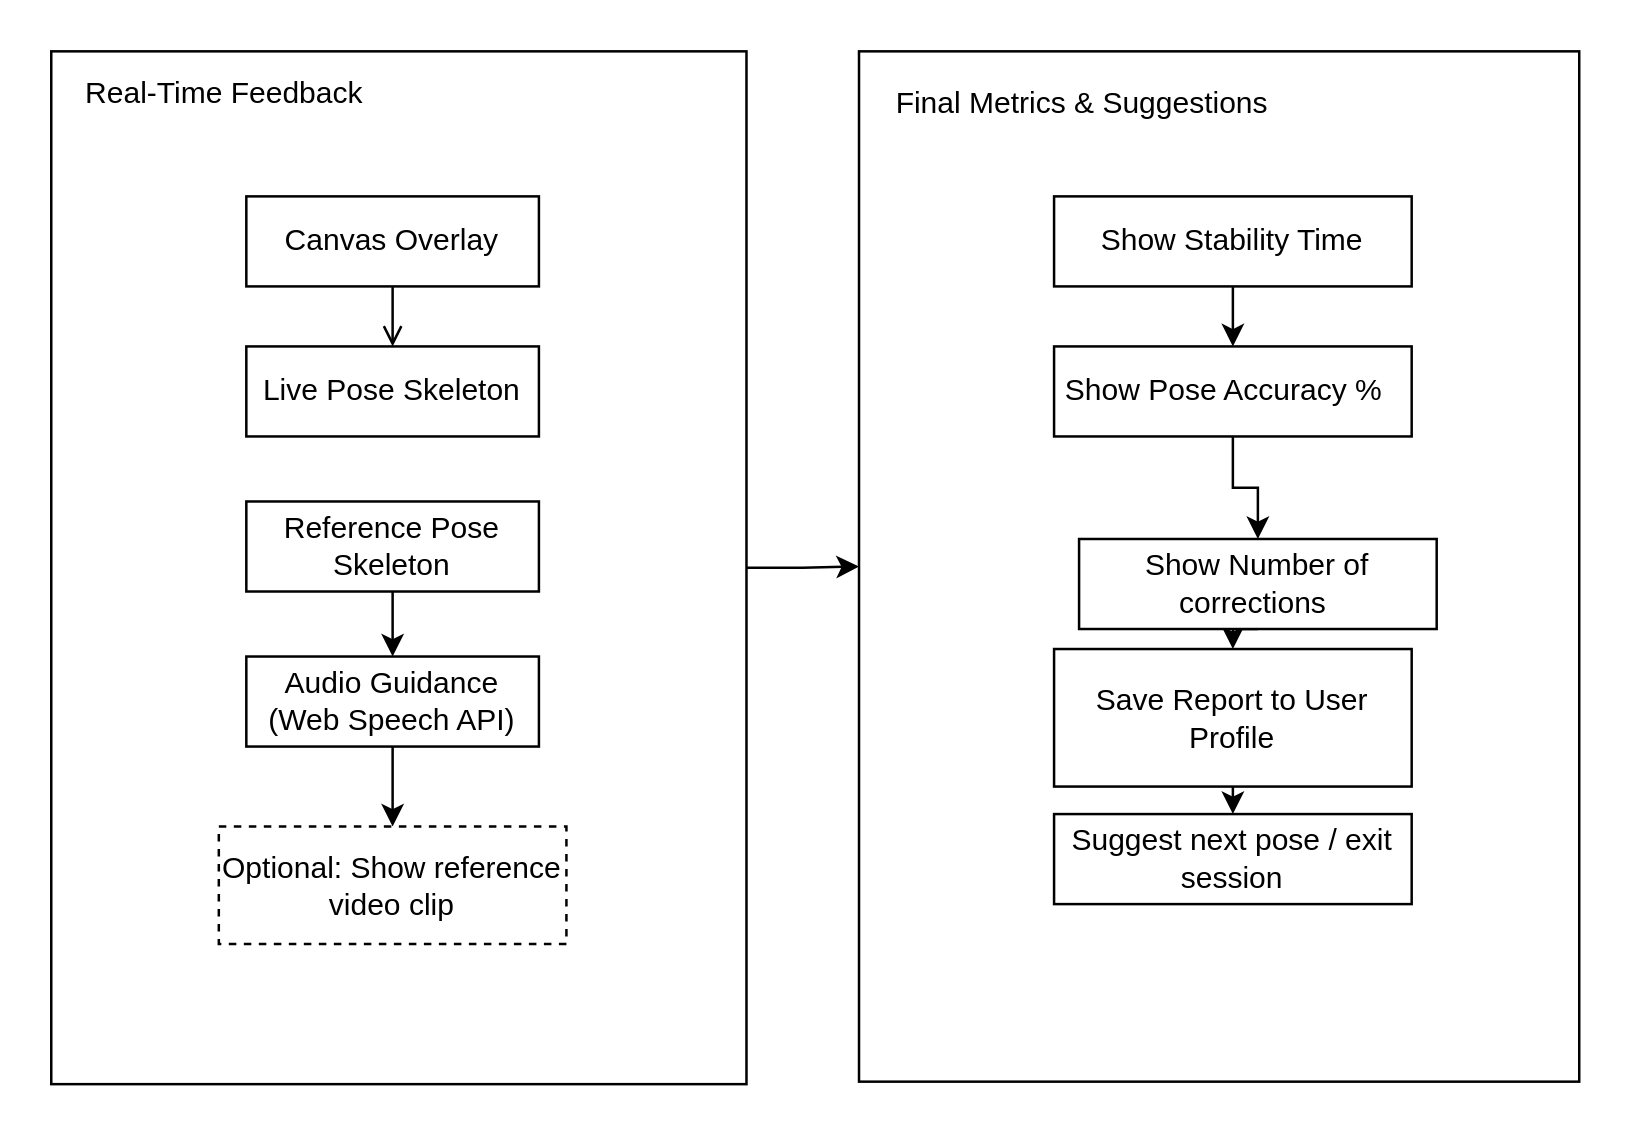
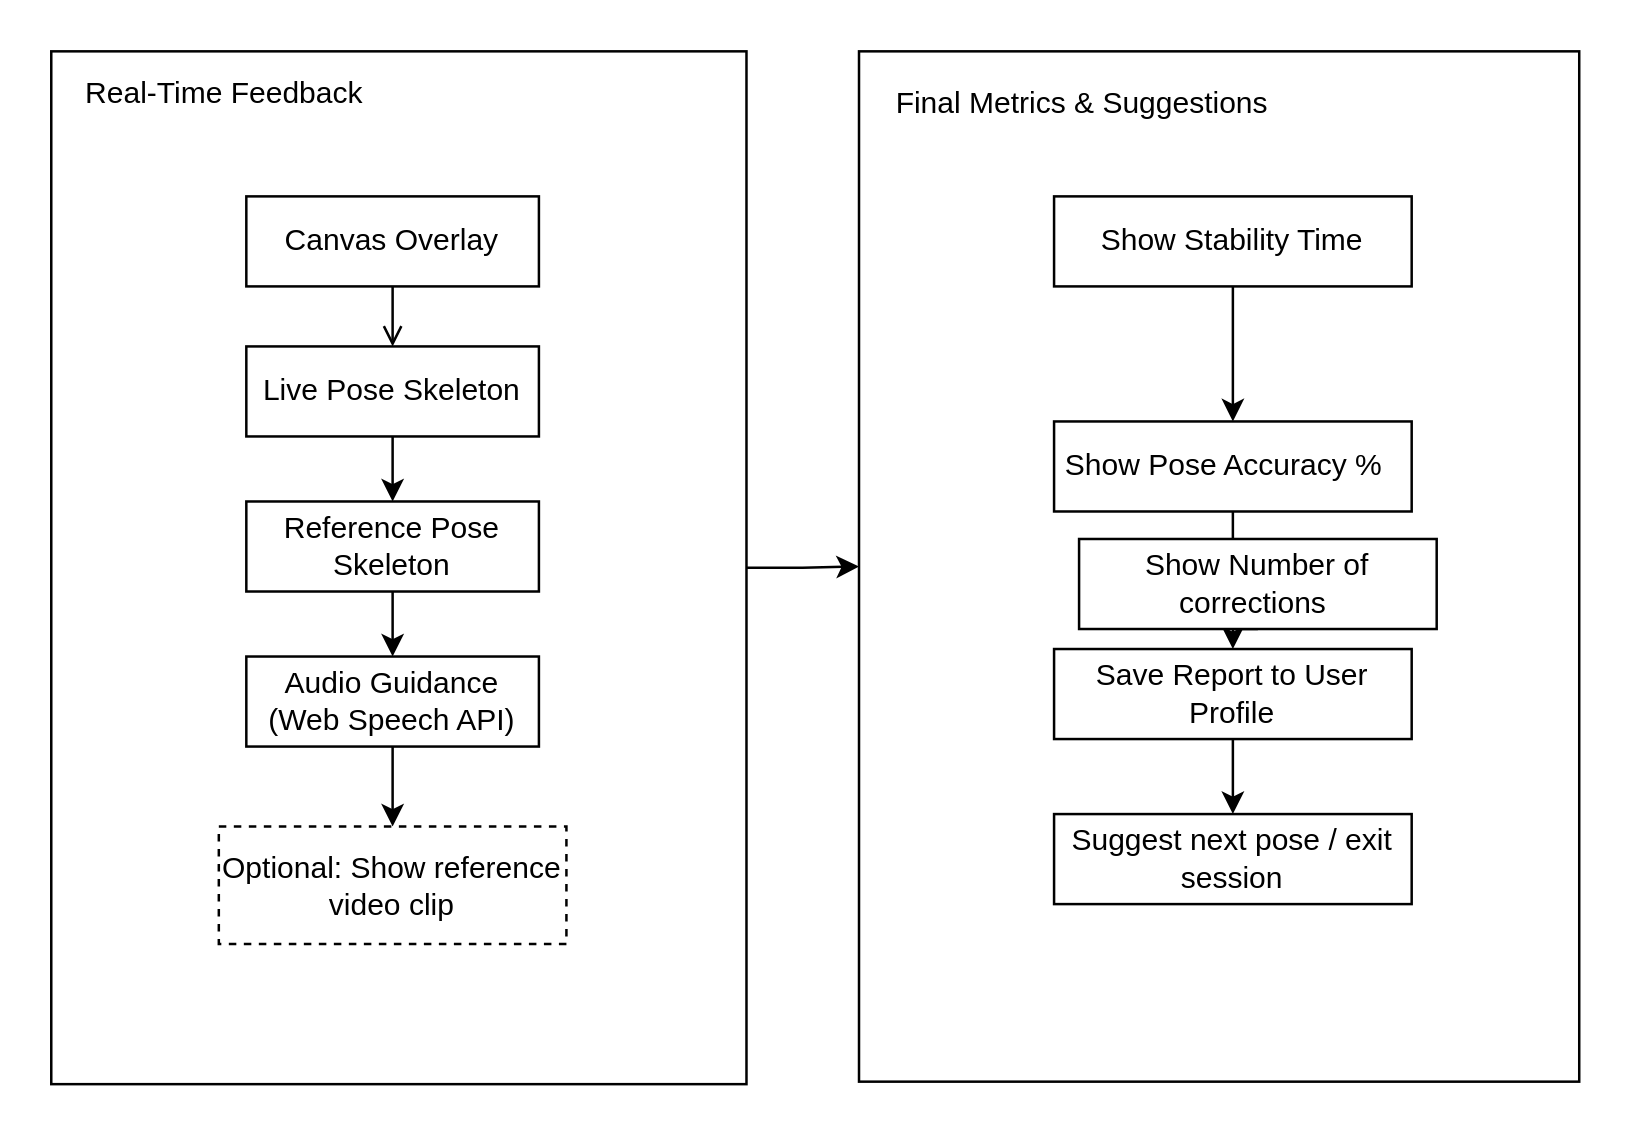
node "Show Pose Accuracy %": moved (1233, 391) -> (1233, 466)
edge "Live Pose Skeleton" -> "Reference Pose Skeleton": added
node "Save Report to User Profile": size 358x138 -> 358x90
